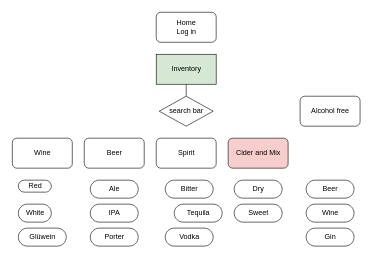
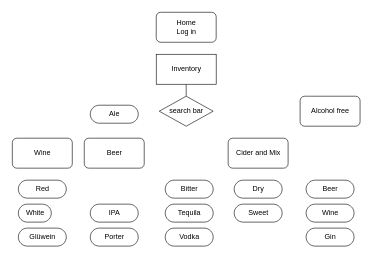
node "Inventory": fillcolor #d5e8d4 -> #ffffff
node "Spirit": removed
node "Cider and Mix": fillcolor #f8cecc -> #ffffff
node "Red": size 33x12 -> 48x18
node "Ale": moved (114, 189) -> (114, 114)
node "Tequila": moved (198, 213) -> (189, 213)
